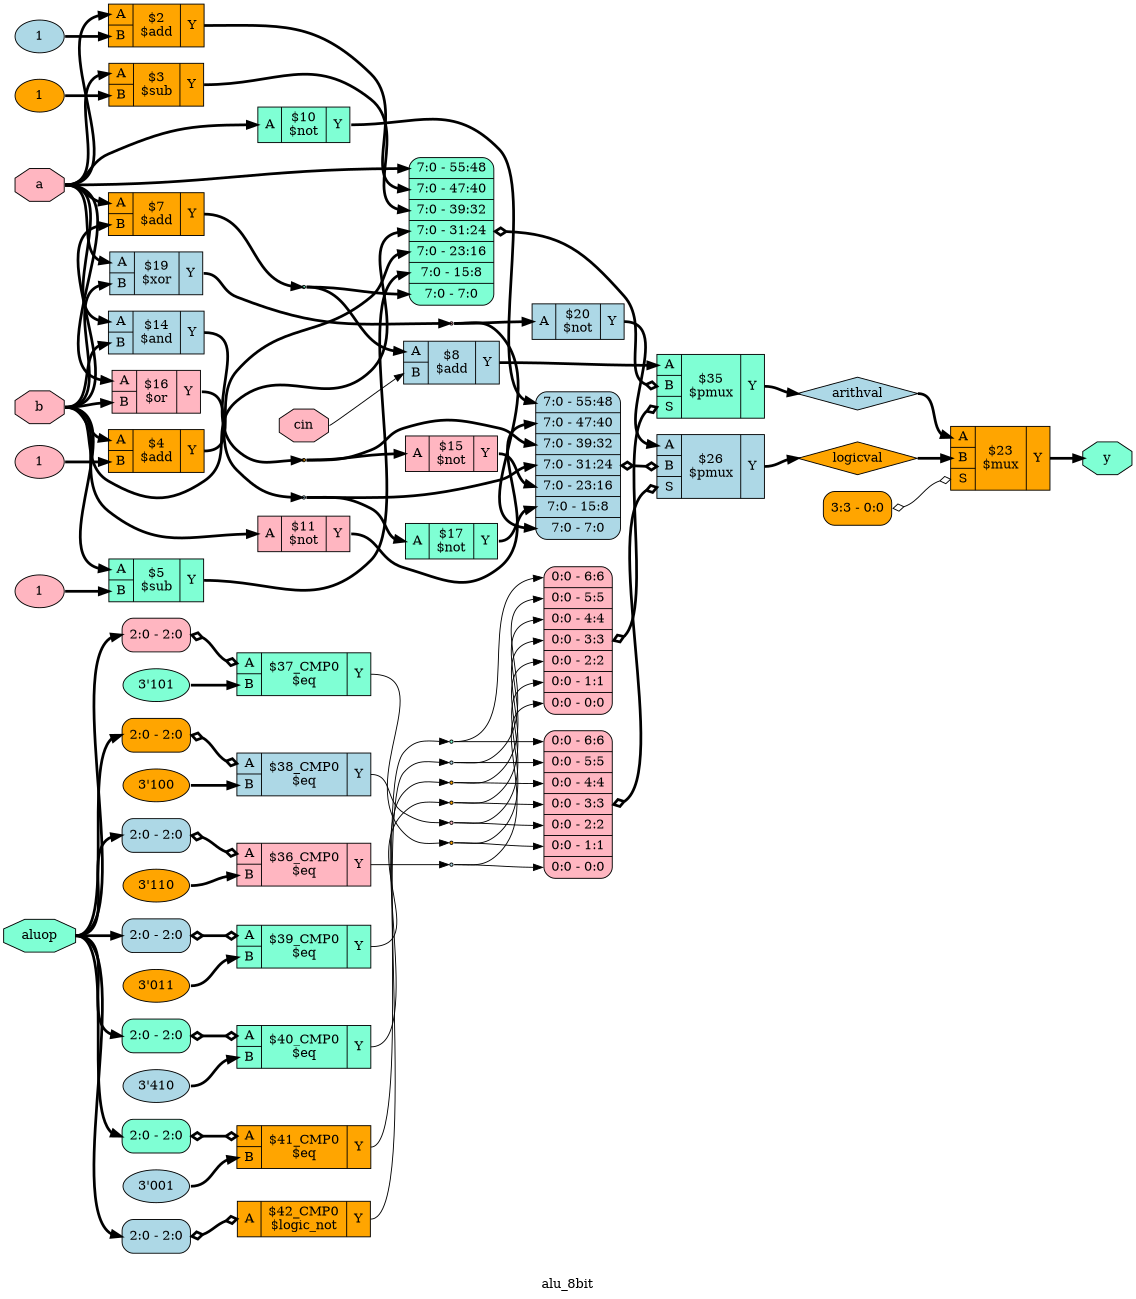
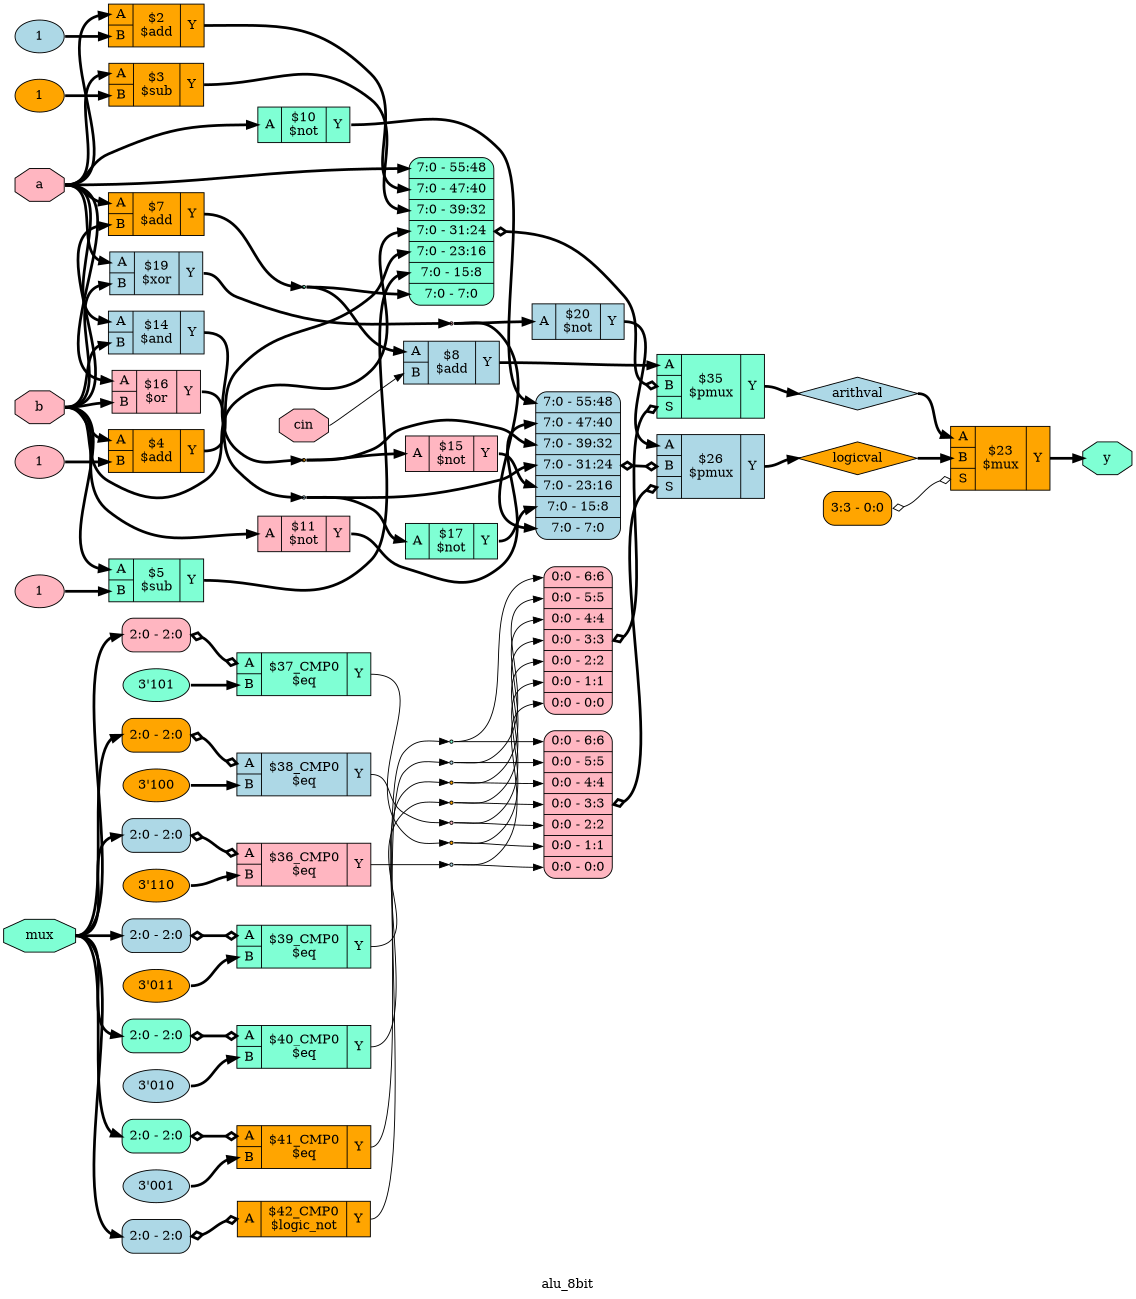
node "aluop": label "aluop" -> "mux"
node "3'410": label "3'410" -> "3'010"
